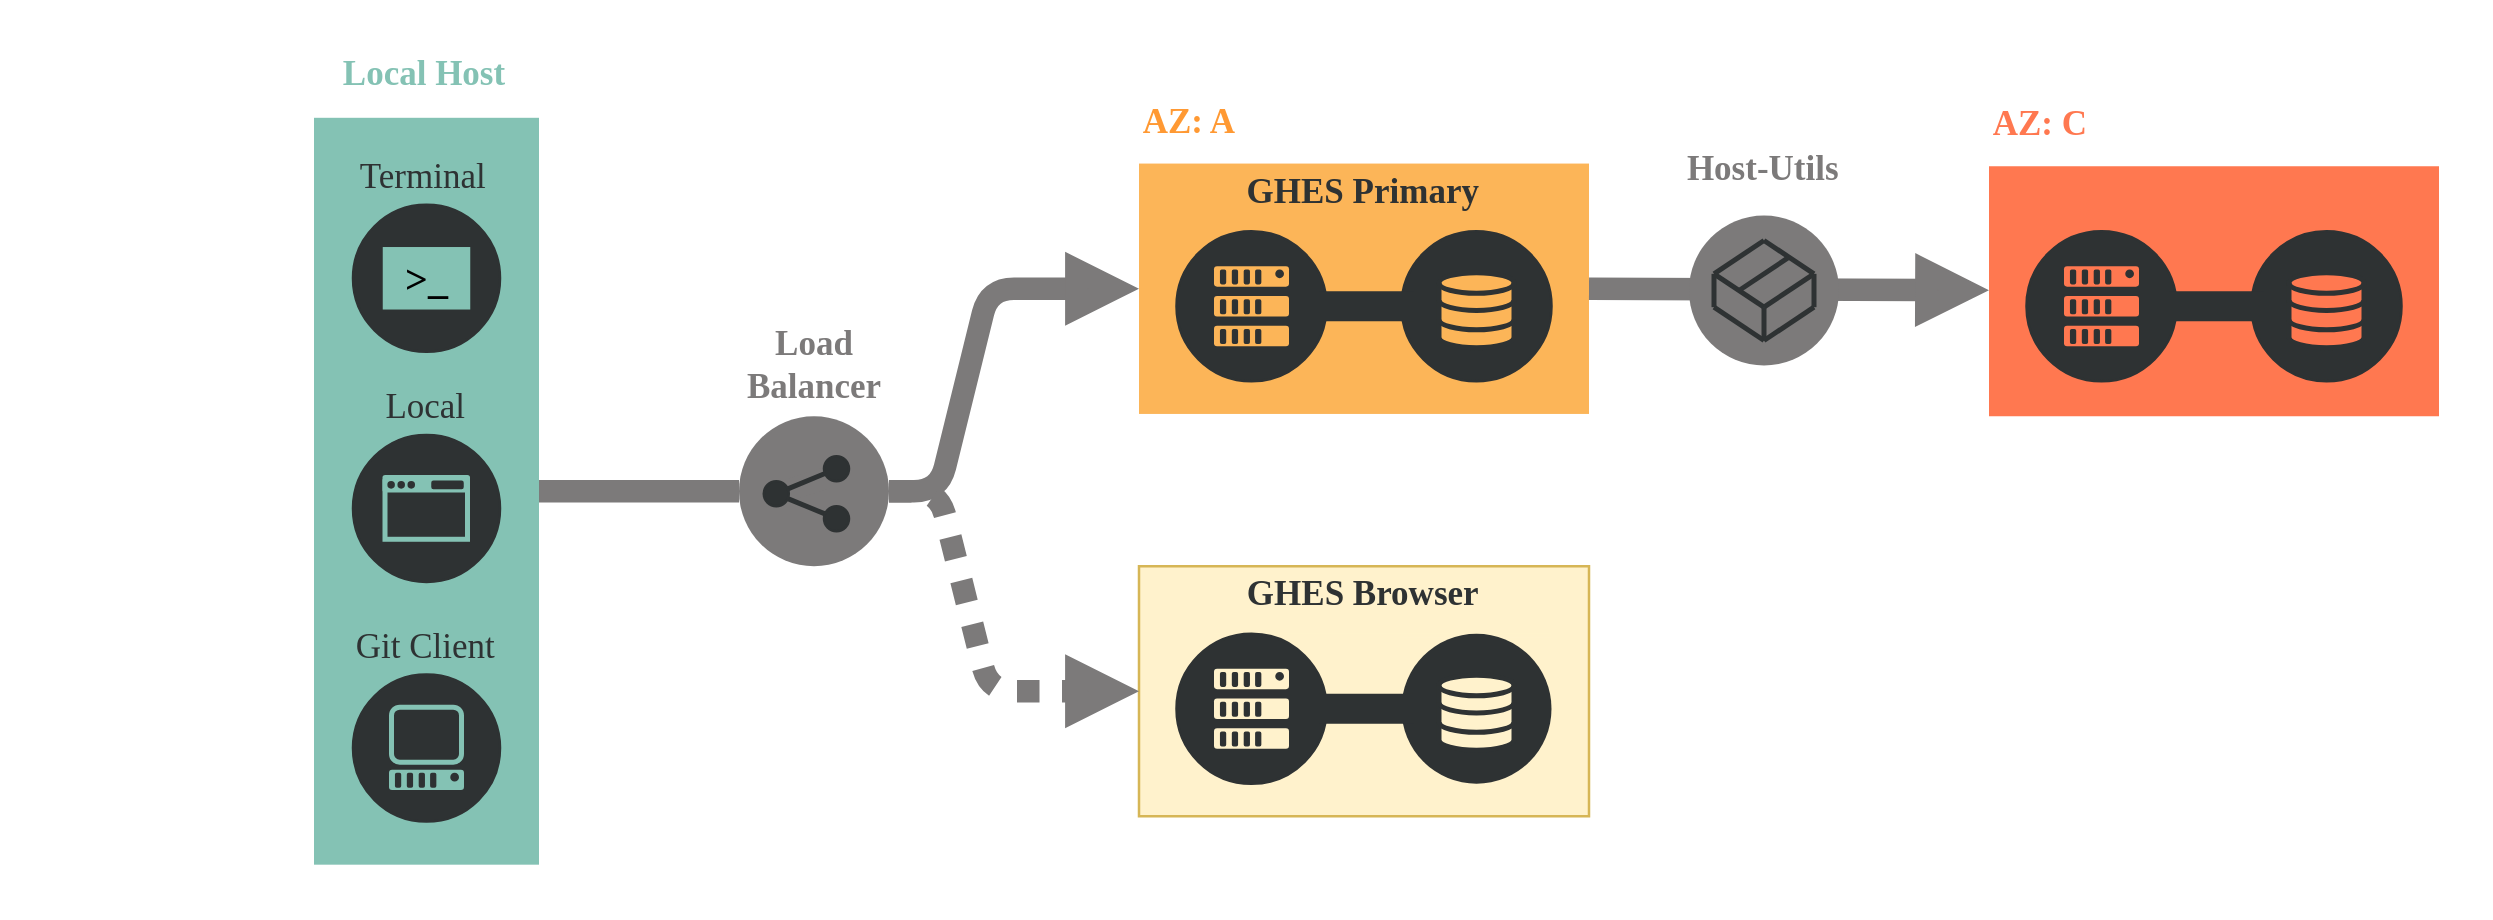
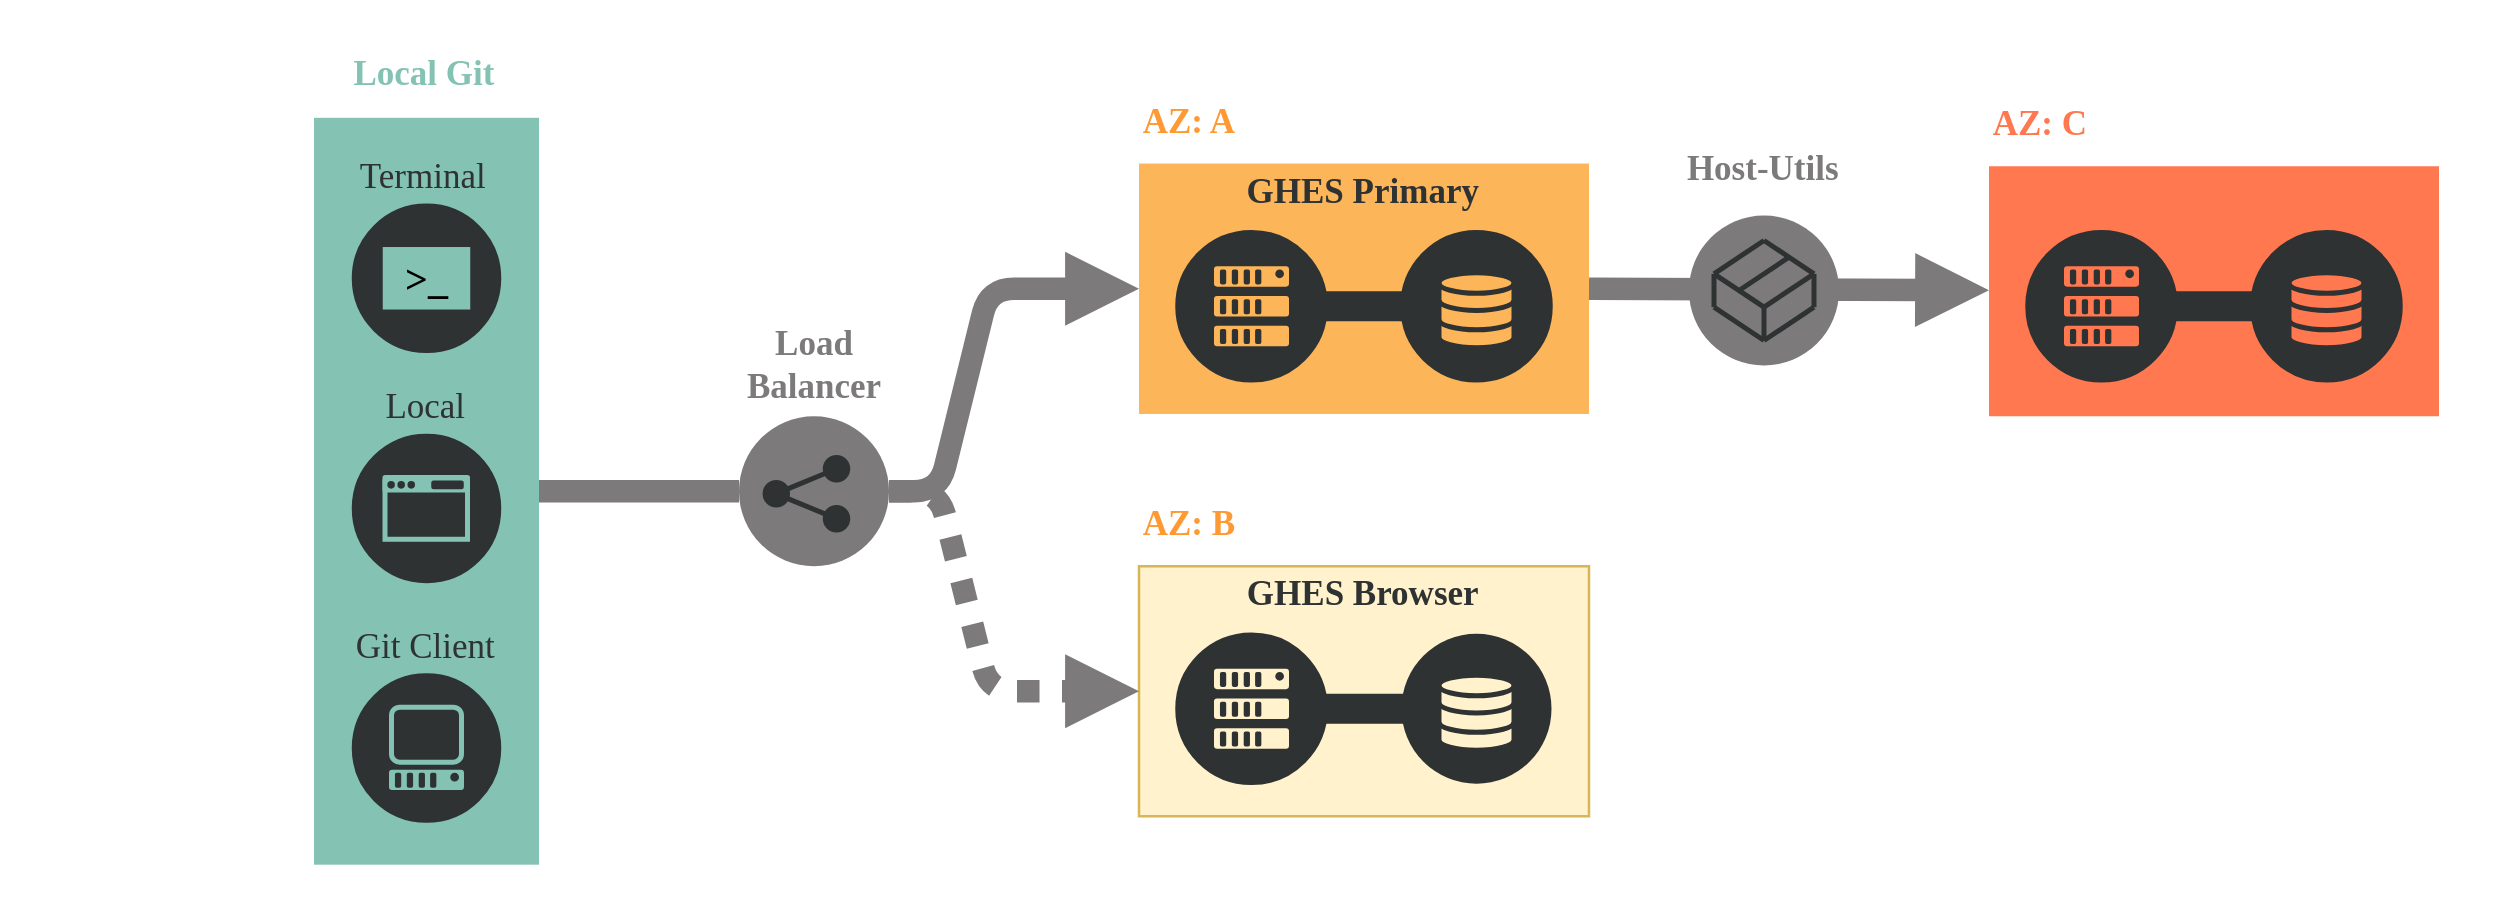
node "Local Host": label "Local Host" -> "Local Git"
node "AZ: B": added
